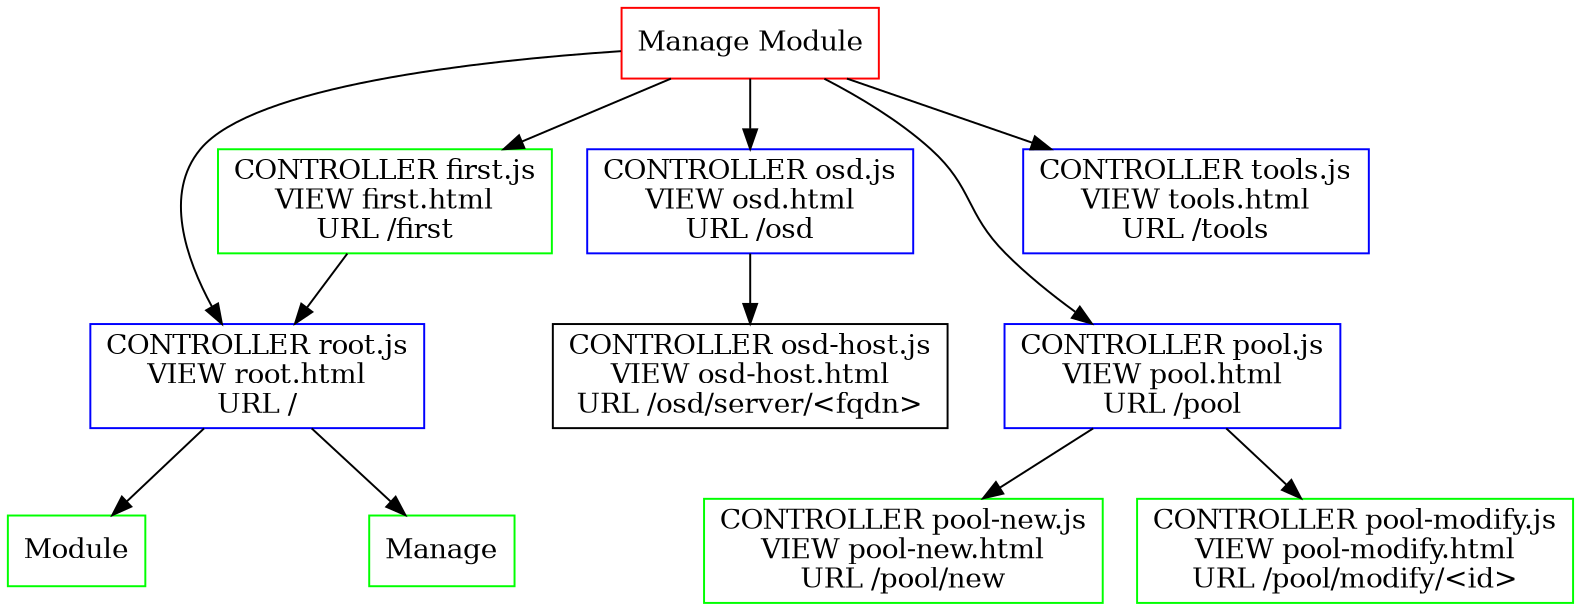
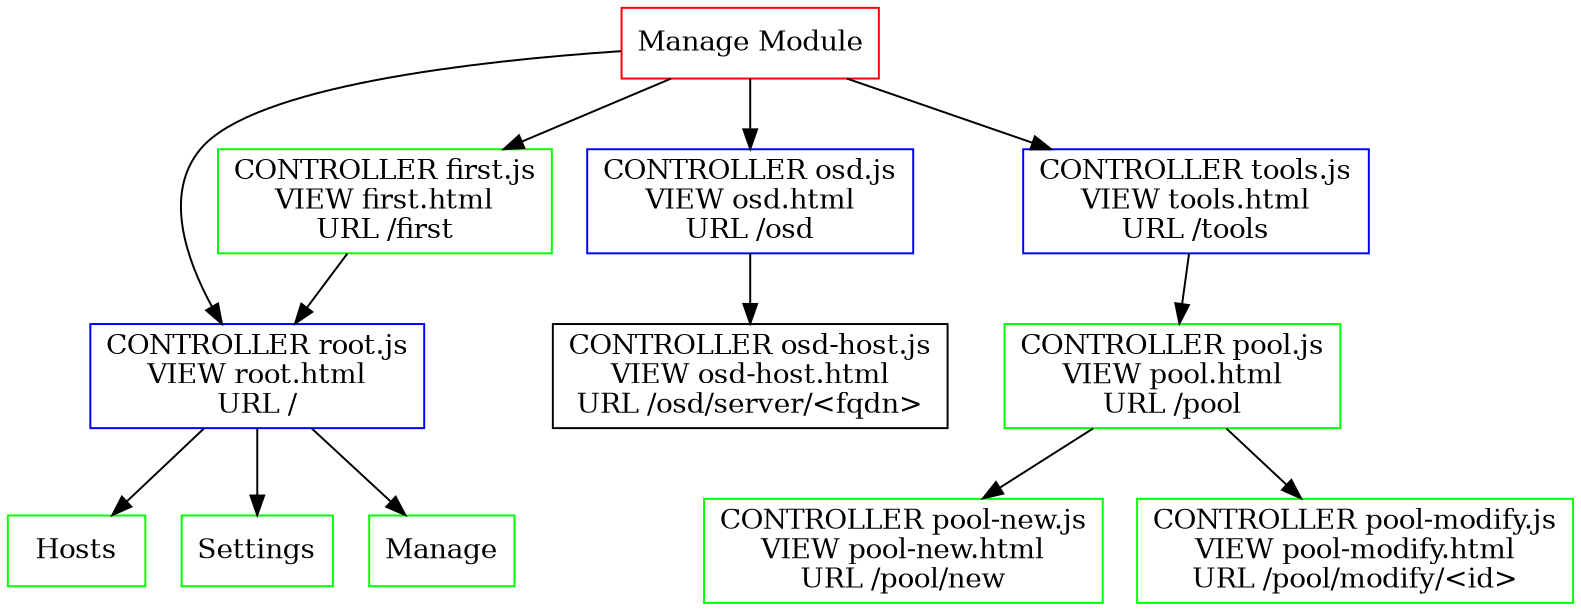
edge "Manage Module" -> "CONTROLLER pool.js VIEW pool.html URL /pool": now "CONTROLLER tools.js VIEW tools.html URL /tools" -> "CONTROLLER pool.js VIEW pool.html URL /pool"
node "CONTROLLER pool.js VIEW pool.html URL /pool": color blue -> green
node "Module": label "Module" -> "Hosts"
node "Settings": added
